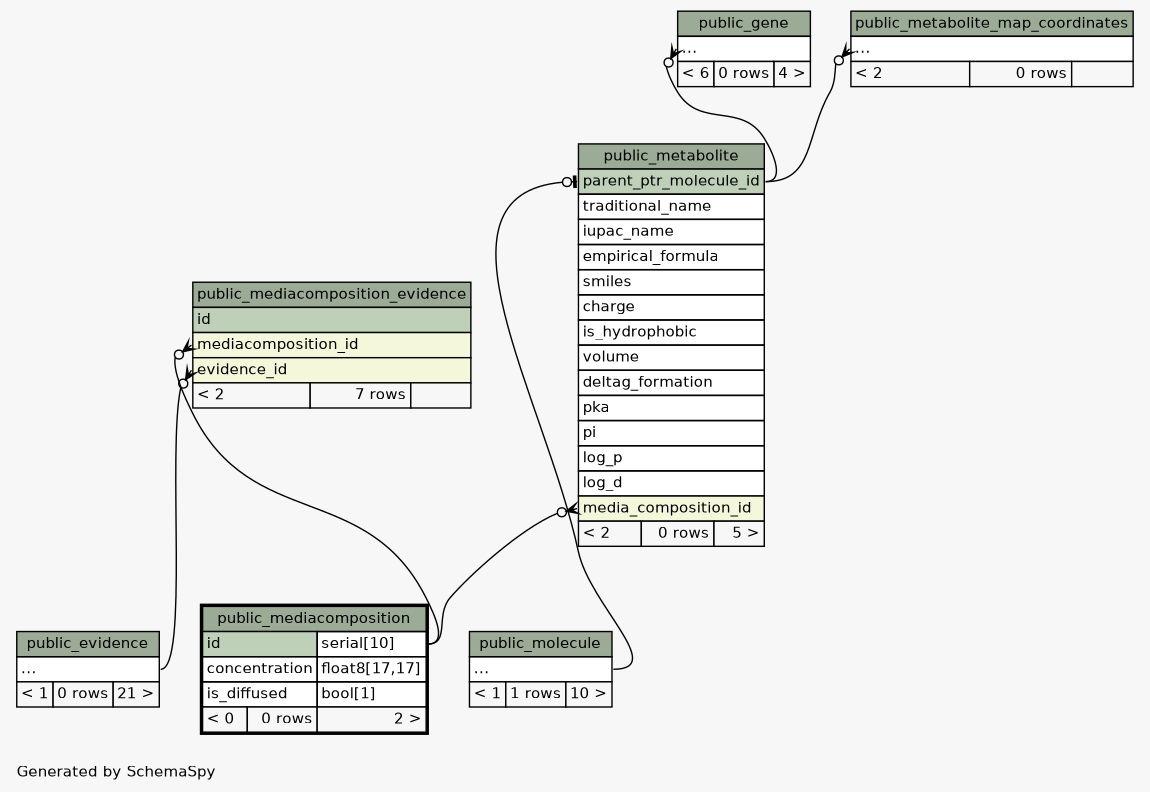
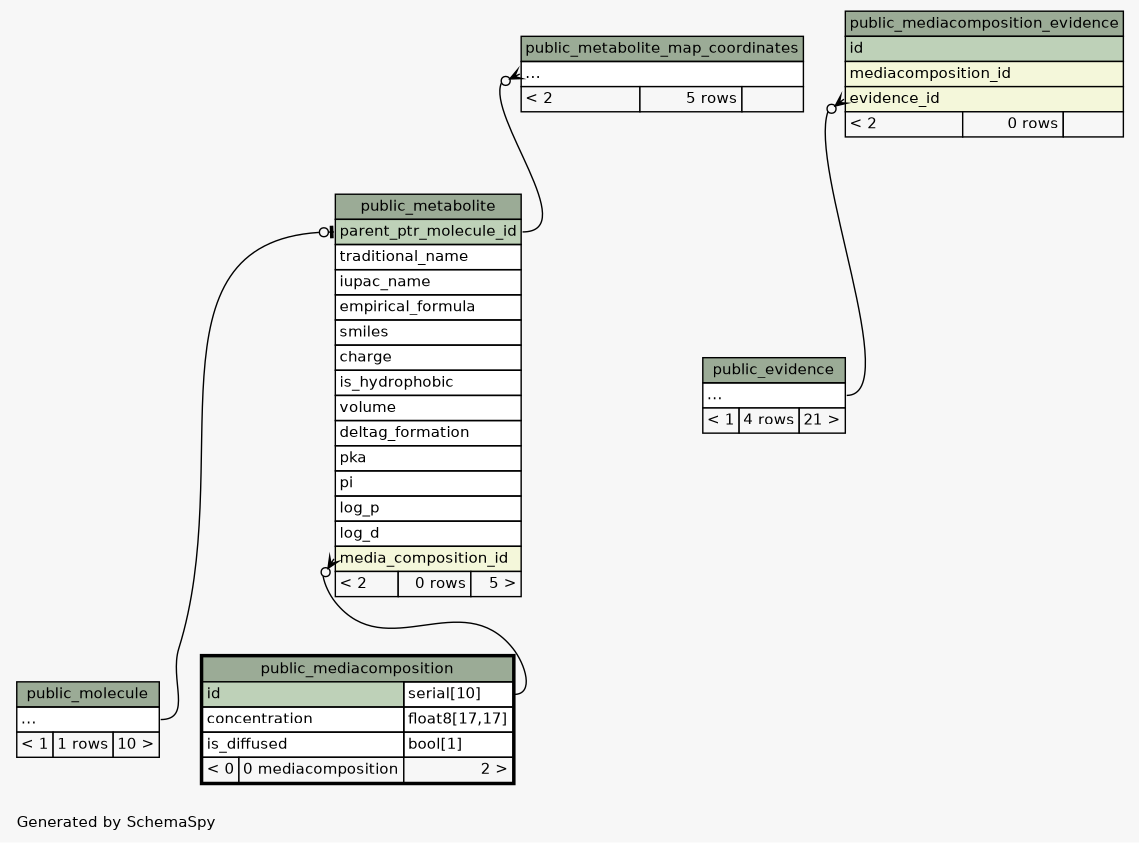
node "public_gene": removed
node "public_metabolite_map_coordinates": text "0 rows" -> "5 rows"
node "public_mediacomposition_evidence": text "7 rows" -> "0 rows"
edge "public_mediacomposition" -> "public_mediacomposition_evidence": removed
node "public_evidence": text "0 rows" -> "4 rows"
node "public_mediacomposition": text "0 rows" -> "0 mediacomposition"
